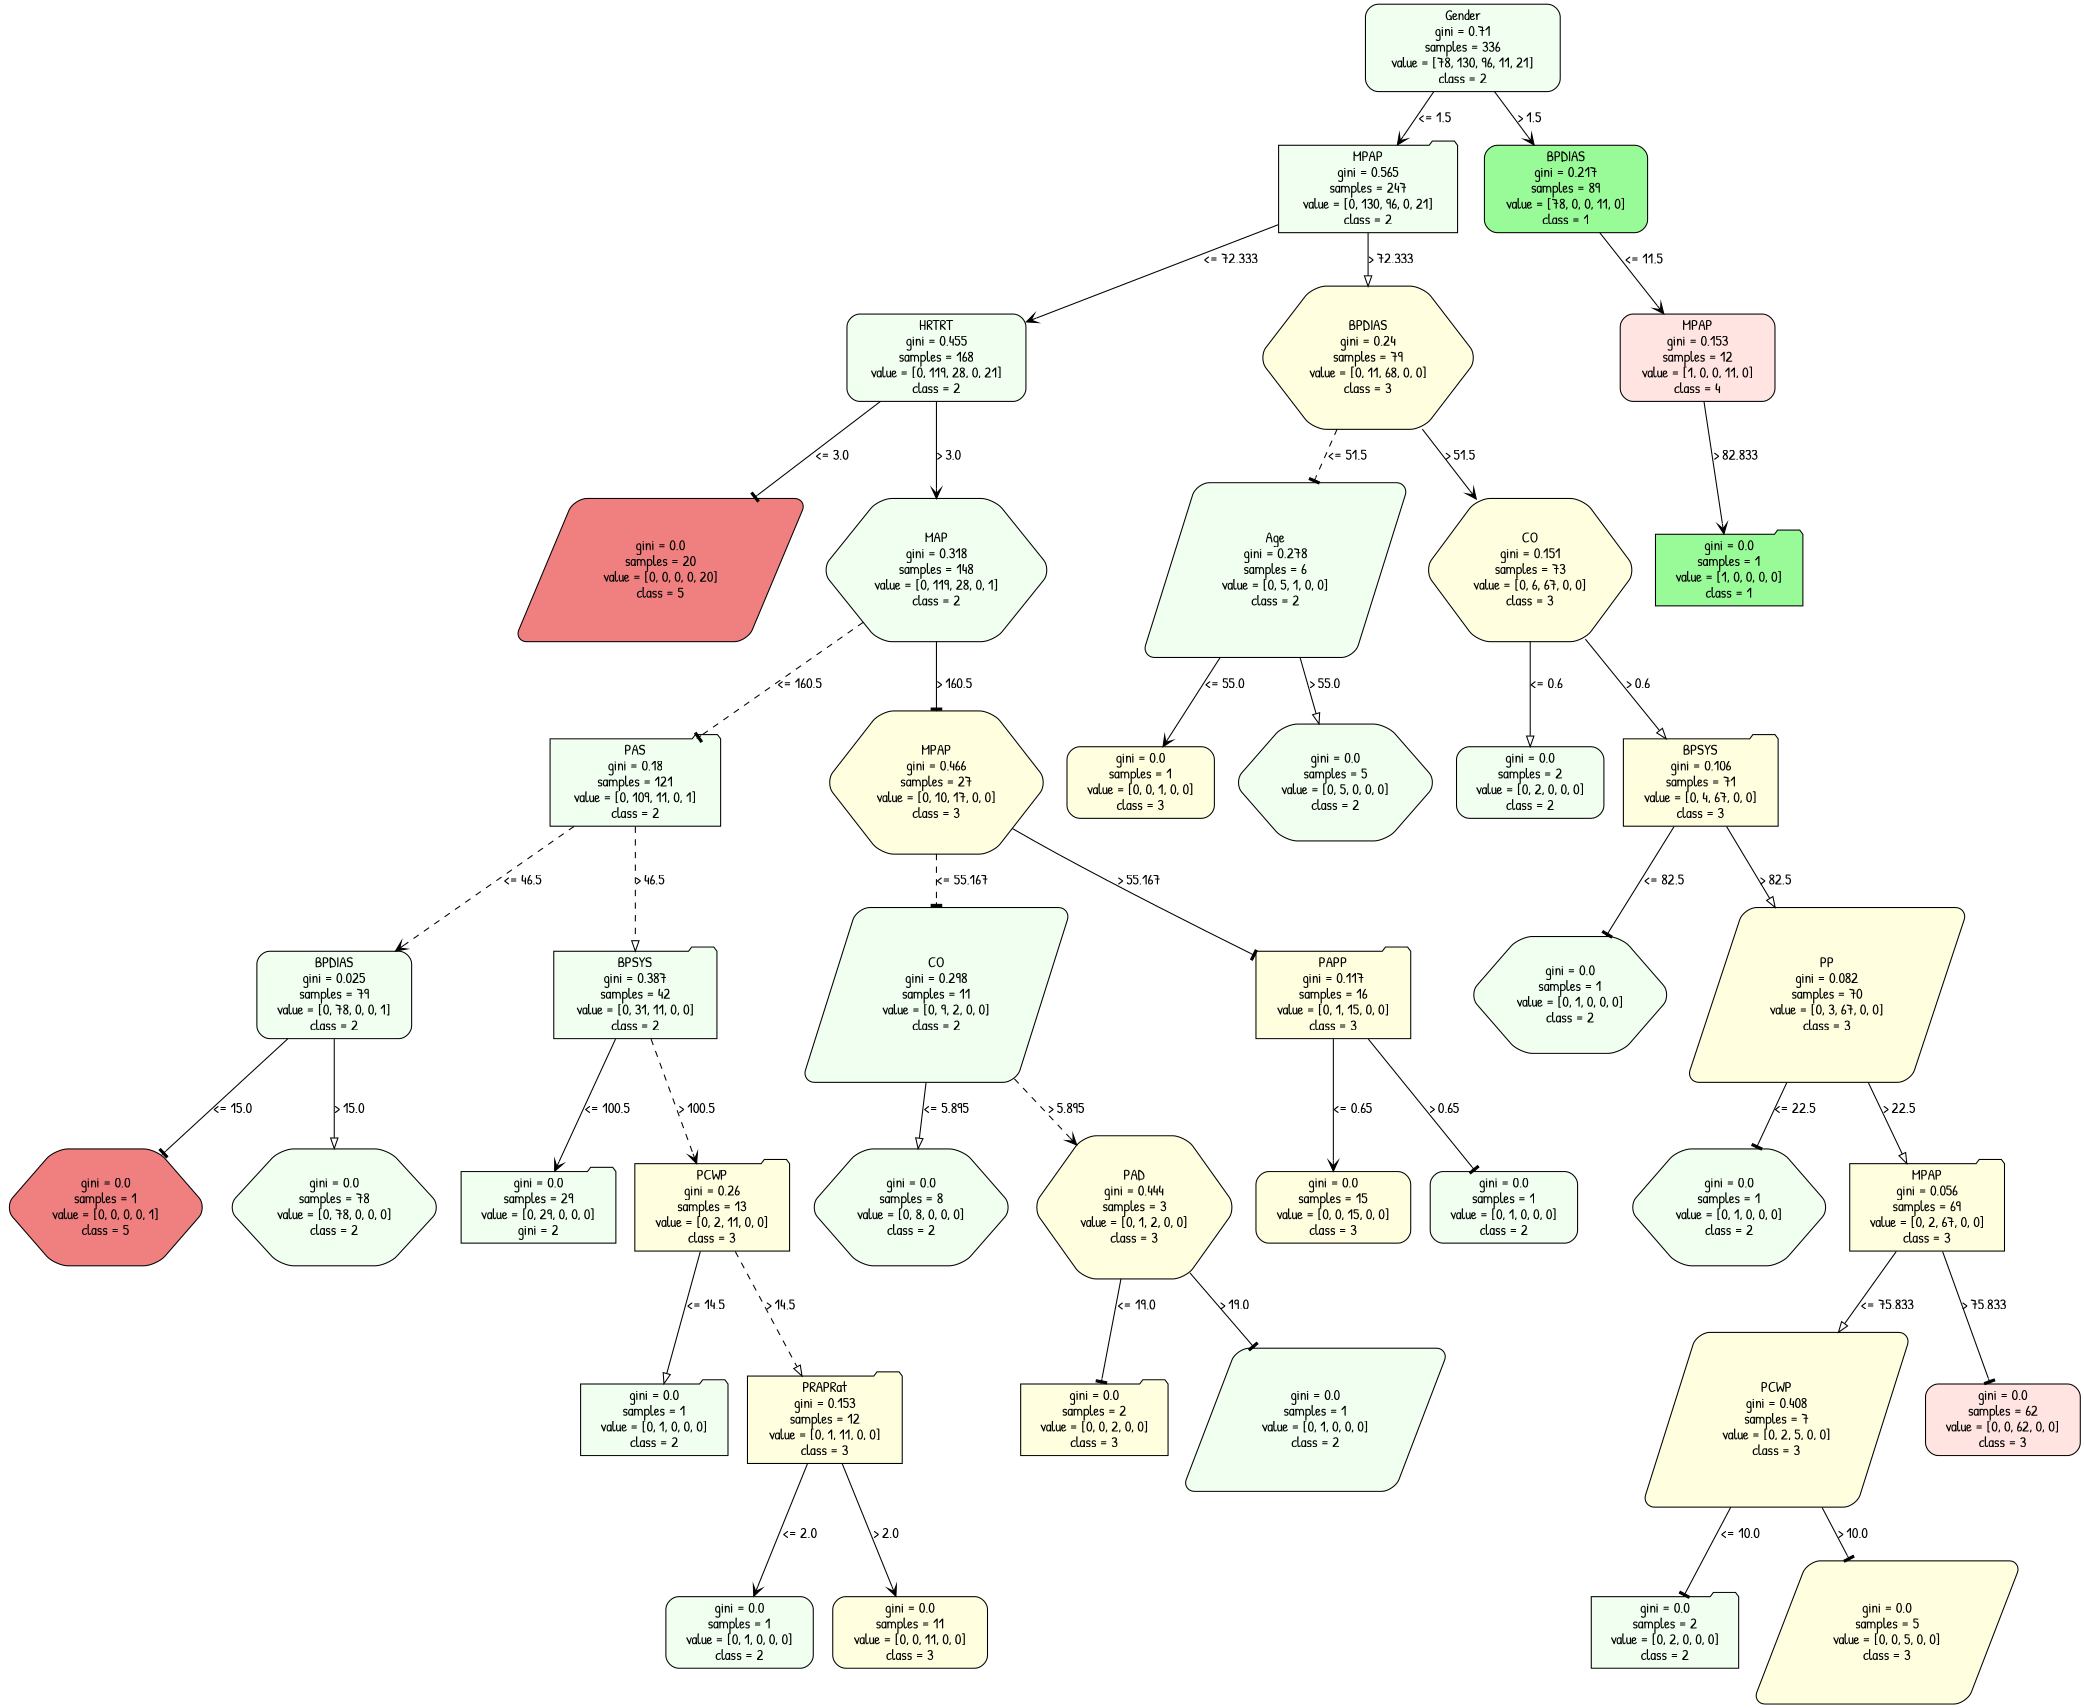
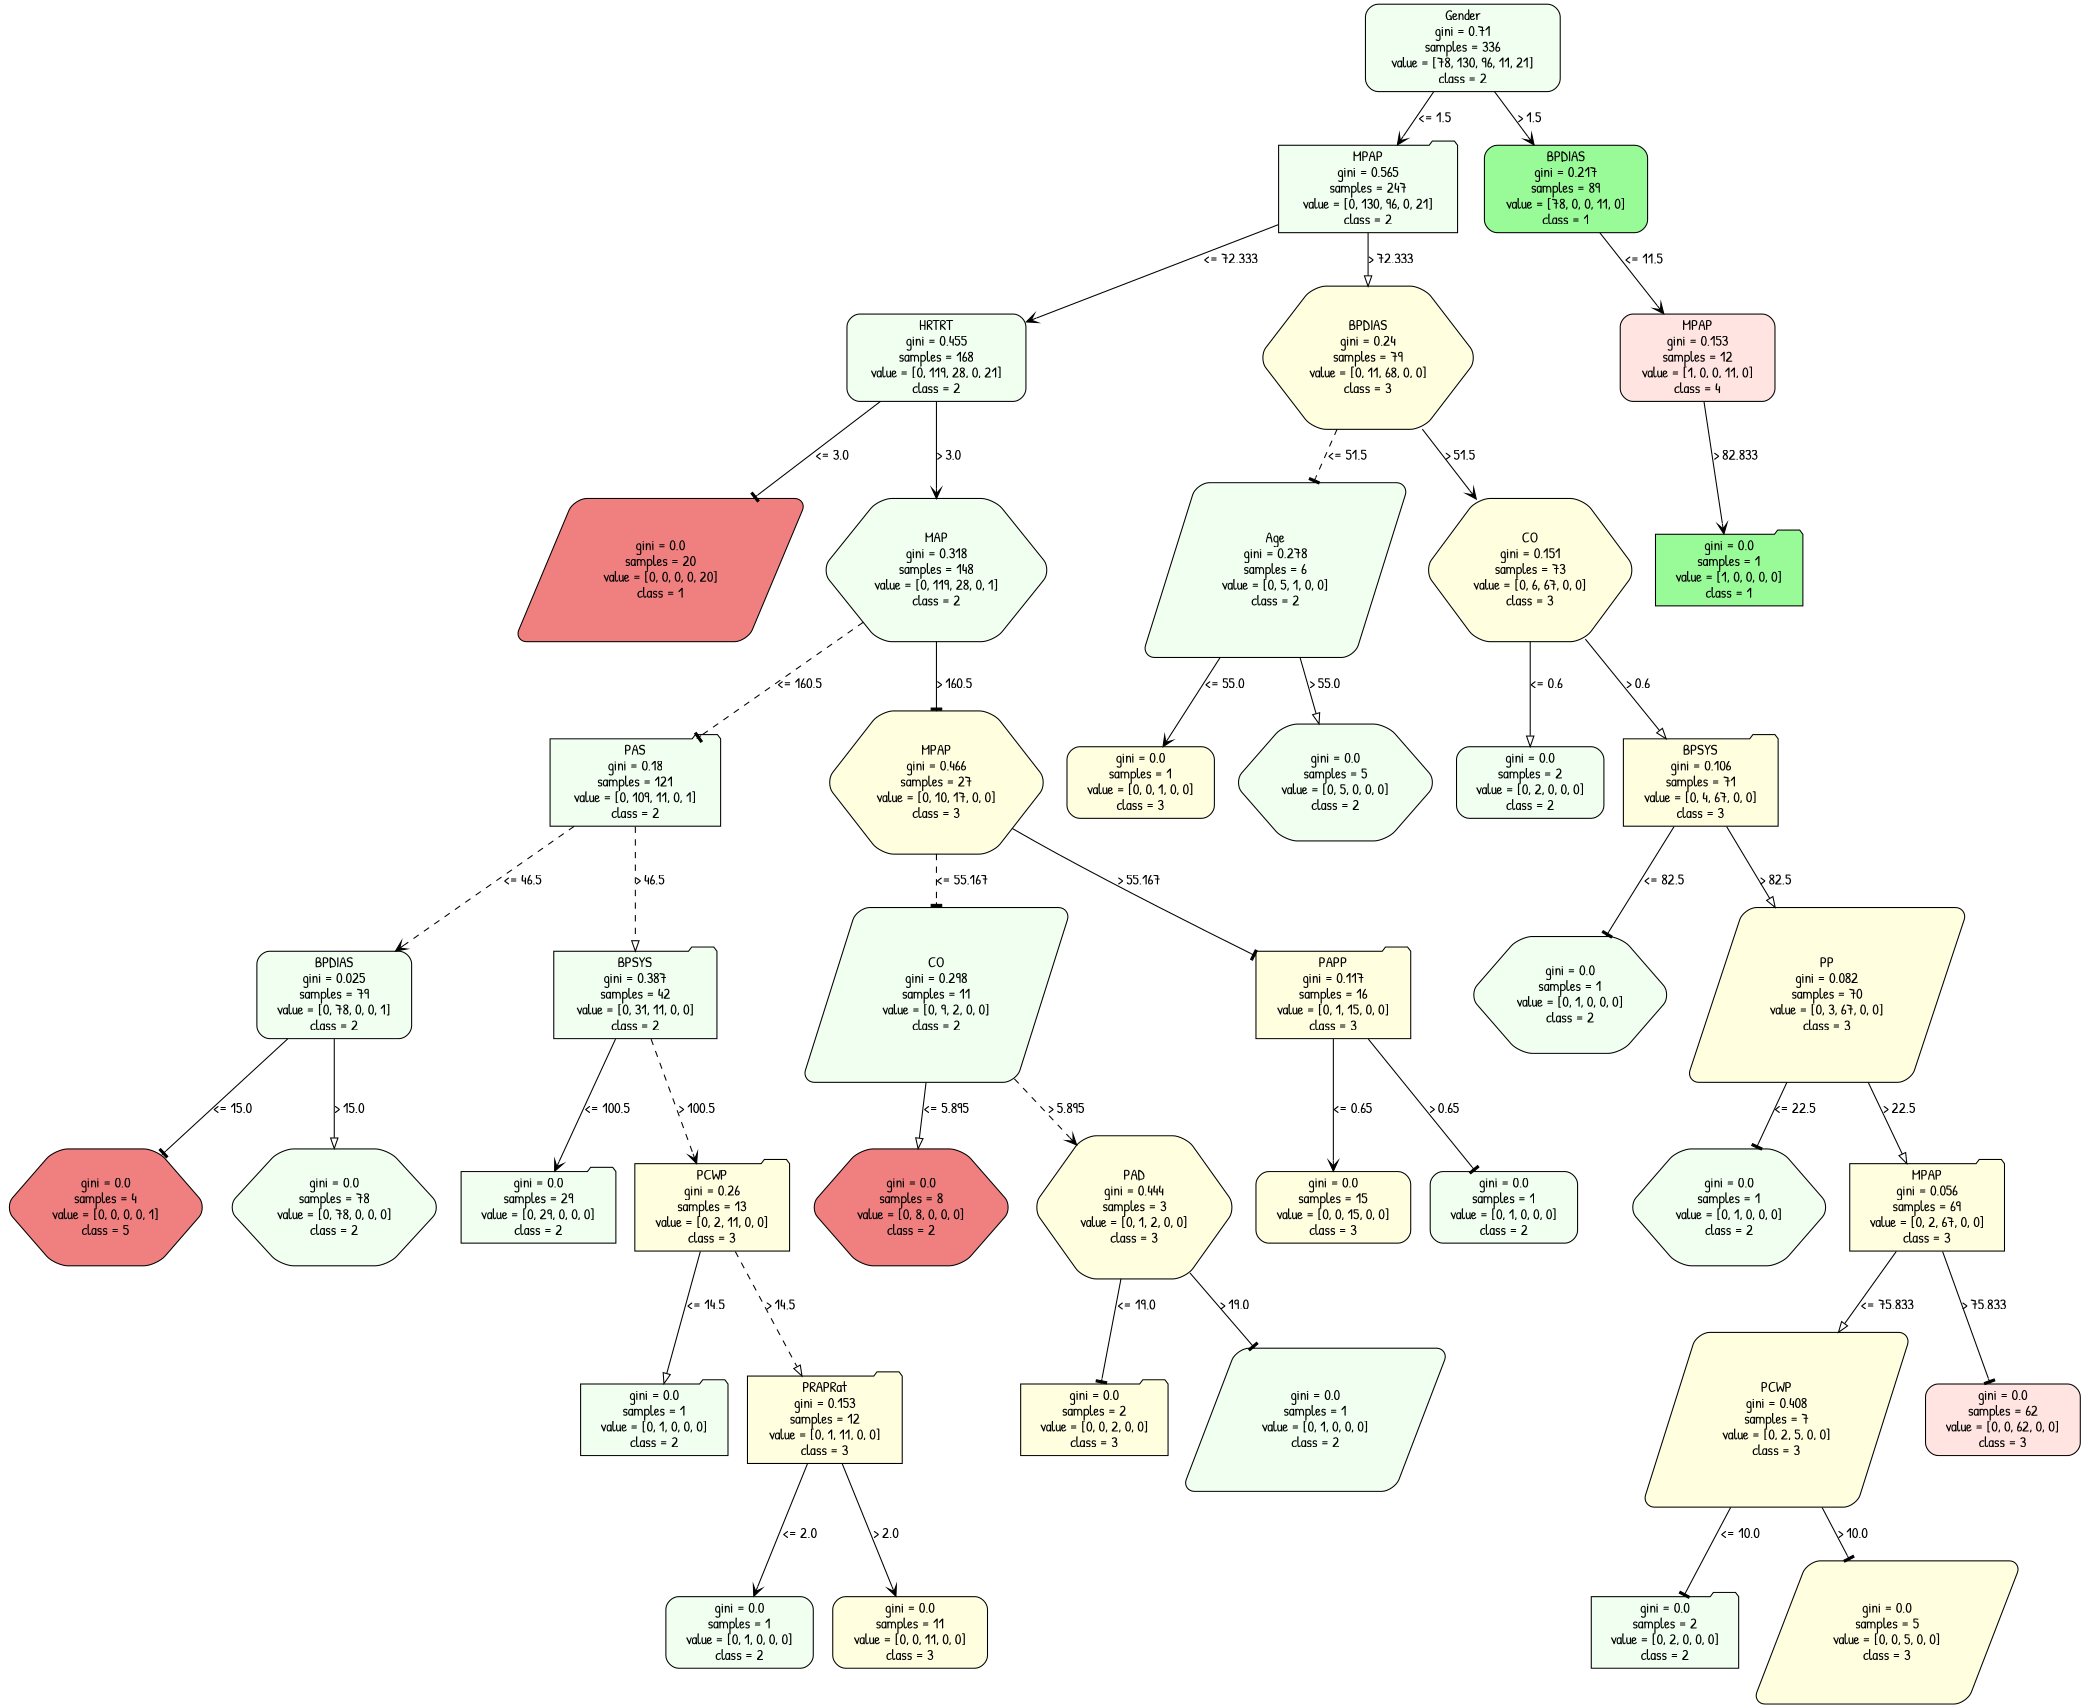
node "gini = 0.0 samples = 20 value = [0, 0, 0, 0, 20] class = 5": label "gini = 0.0 samples = 20 value = [0, 0, 0, 0, 20] class = 5" -> "gini = 0.0 samples = 20 value = [0, 0, 0, 0, 20] class = 1"
node "gini = 0.0 samples = 1 value = [0, 0, 0, 0, 1] class = 5": label "gini = 0.0 samples = 1 value = [0, 0, 0, 0, 1] class = 5" -> "gini = 0.0 samples = 4 value = [0, 0, 0, 0, 1] class = 5"
node "gini = 0.0 samples = 29 value = [0, 29, 0, 0, 0] gini = 2": label "gini = 0.0 samples = 29 value = [0, 29, 0, 0, 0] gini = 2" -> "gini = 0.0 samples = 29 value = [0, 29, 0, 0, 0] class = 2"
node "gini = 0.0 samples = 8 value = [0, 8, 0, 0, 0] class = 2": fillcolor honeydew -> lightcoral
